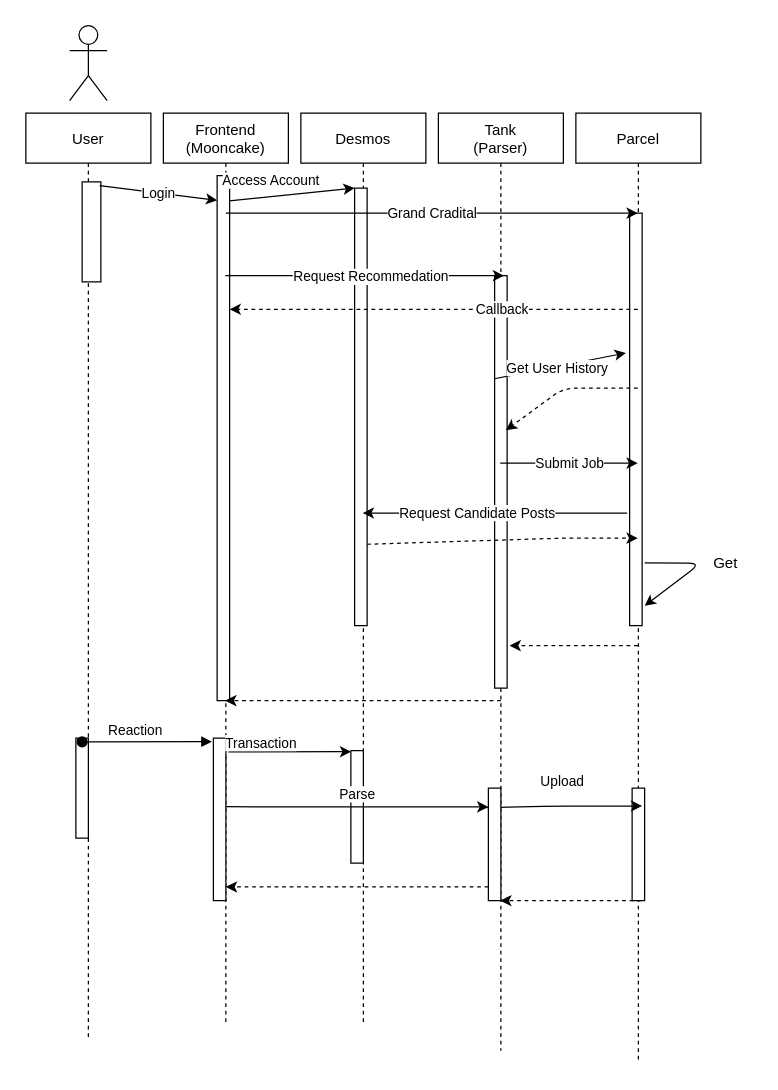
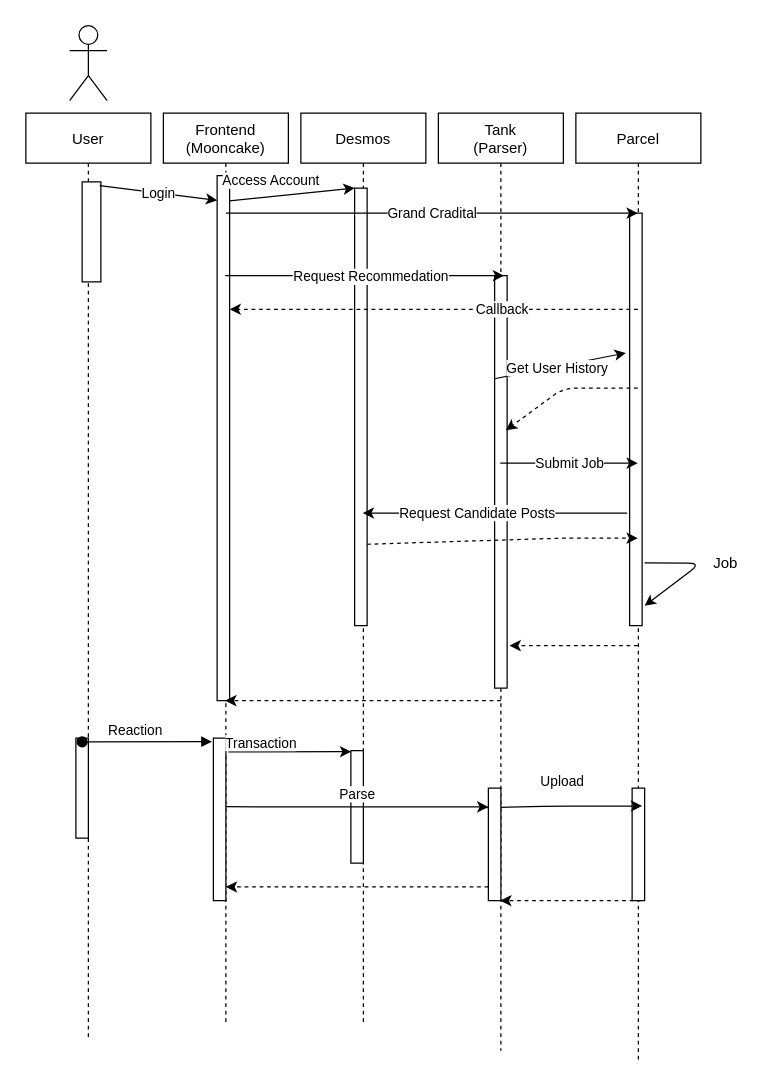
node "Get": label "Get" -> "Job"
